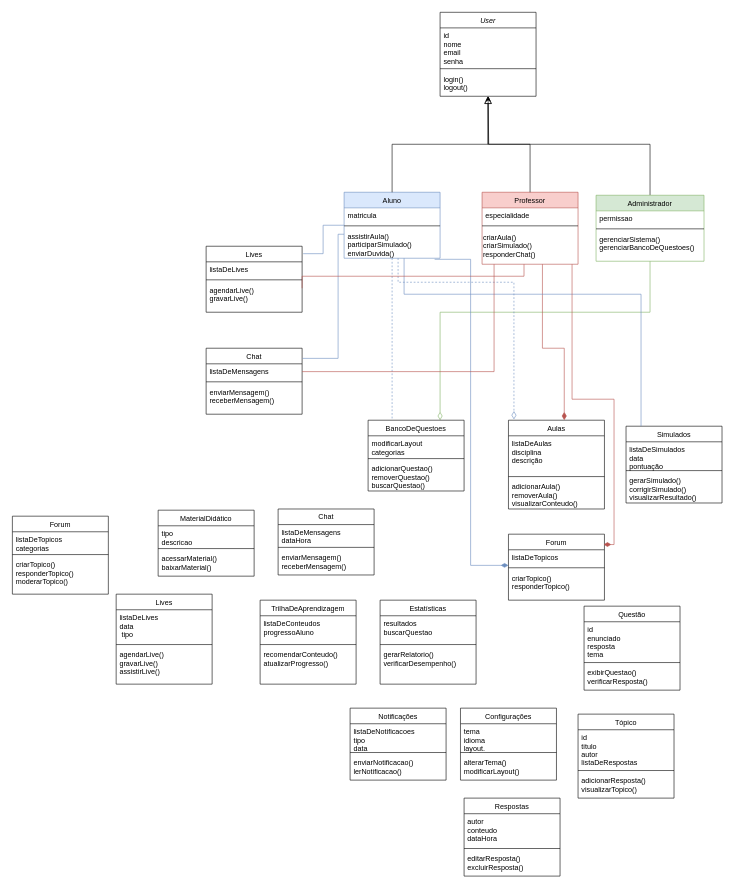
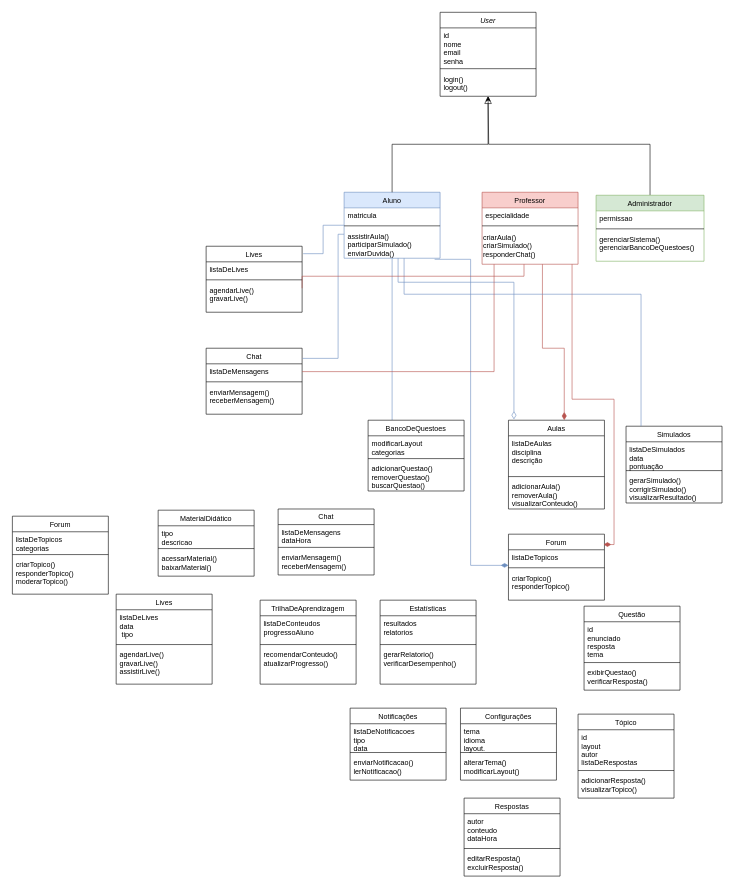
edge "Professor" -> "User": removed
edge "Aluno" -> "Aulas": style dashed -> solid
edge "Administrador" -> "BancoDeQuestoes": removed
edge "Aluno" -- "BancoDeQuestoes": style dashed -> solid
node "resultados buscarQuestao": label "resultados buscarQuestao" -> "resultados relatorios"
node "id titulo autor listaDeRespostas": label "id titulo autor listaDeRespostas" -> "id layout autor listaDeRespostas"
